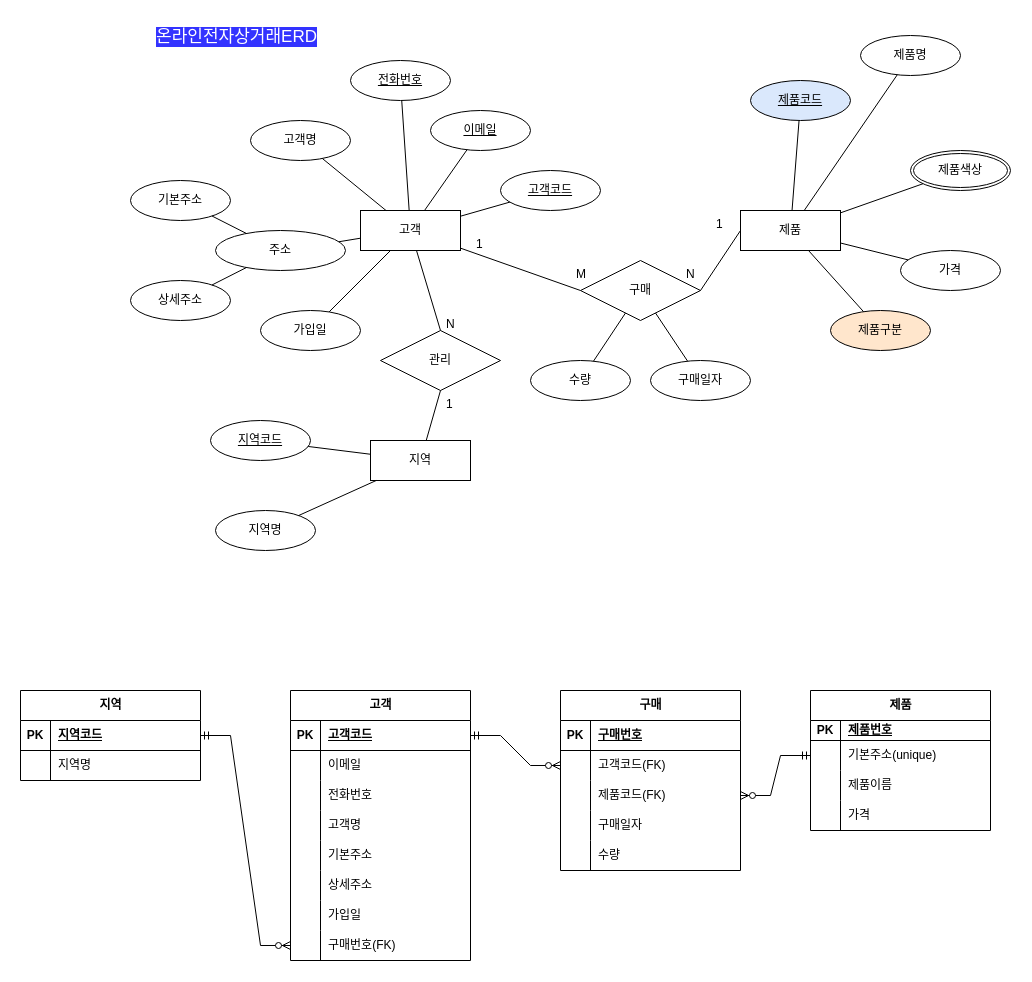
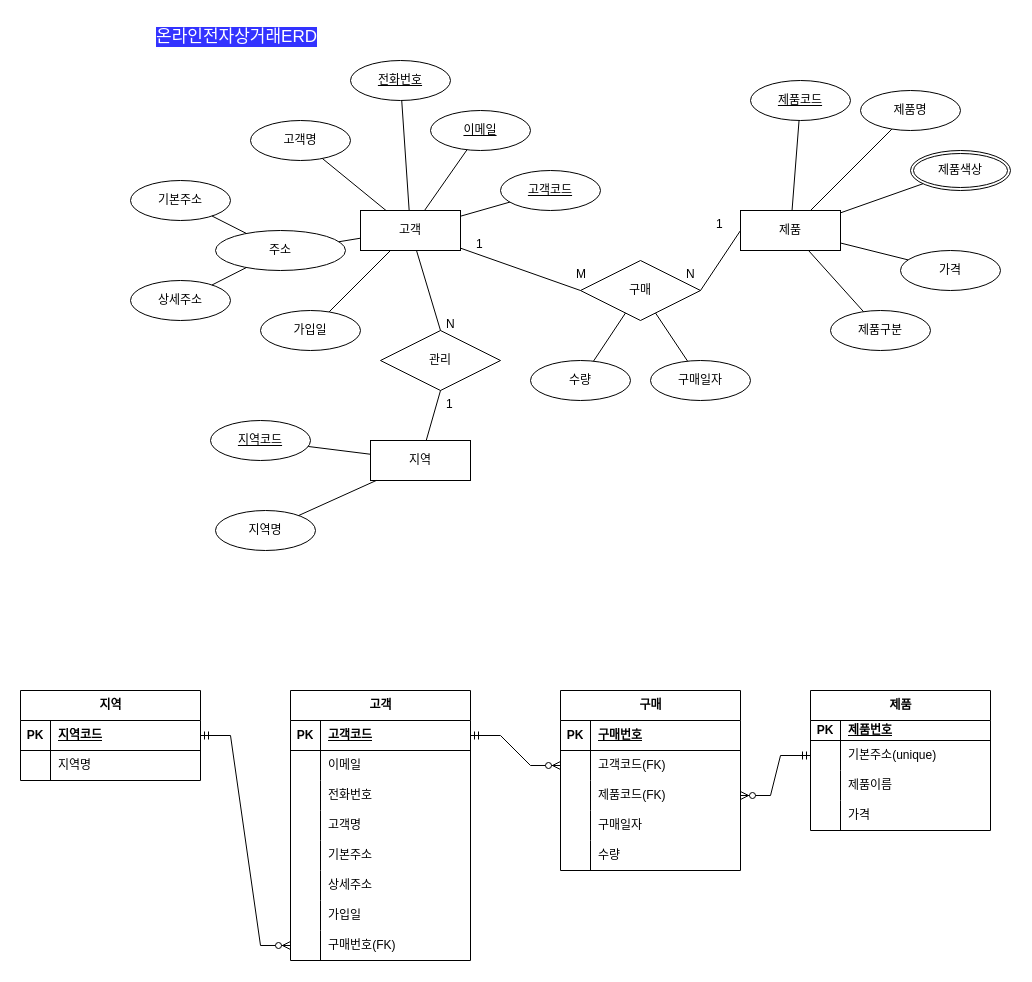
node "제품명": moved (911, 56) -> (911, 111)
node "제품코드": fillcolor #dae8fc -> #ffffff
node "제품구분": fillcolor #ffe6cc -> #ffffff
